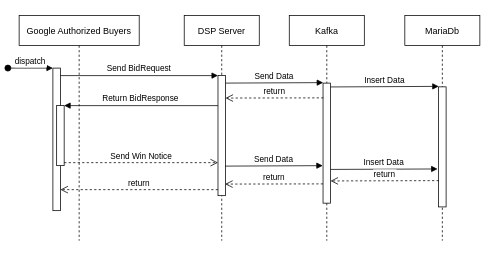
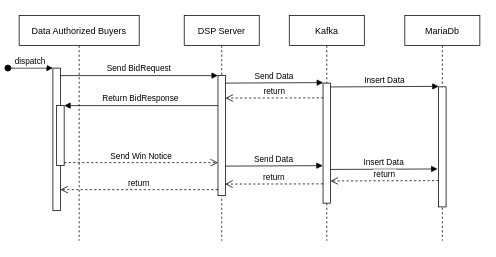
node "Google Authorized Buyers": label "Google Authorized Buyers" -> "Data Authorized Buyers"
